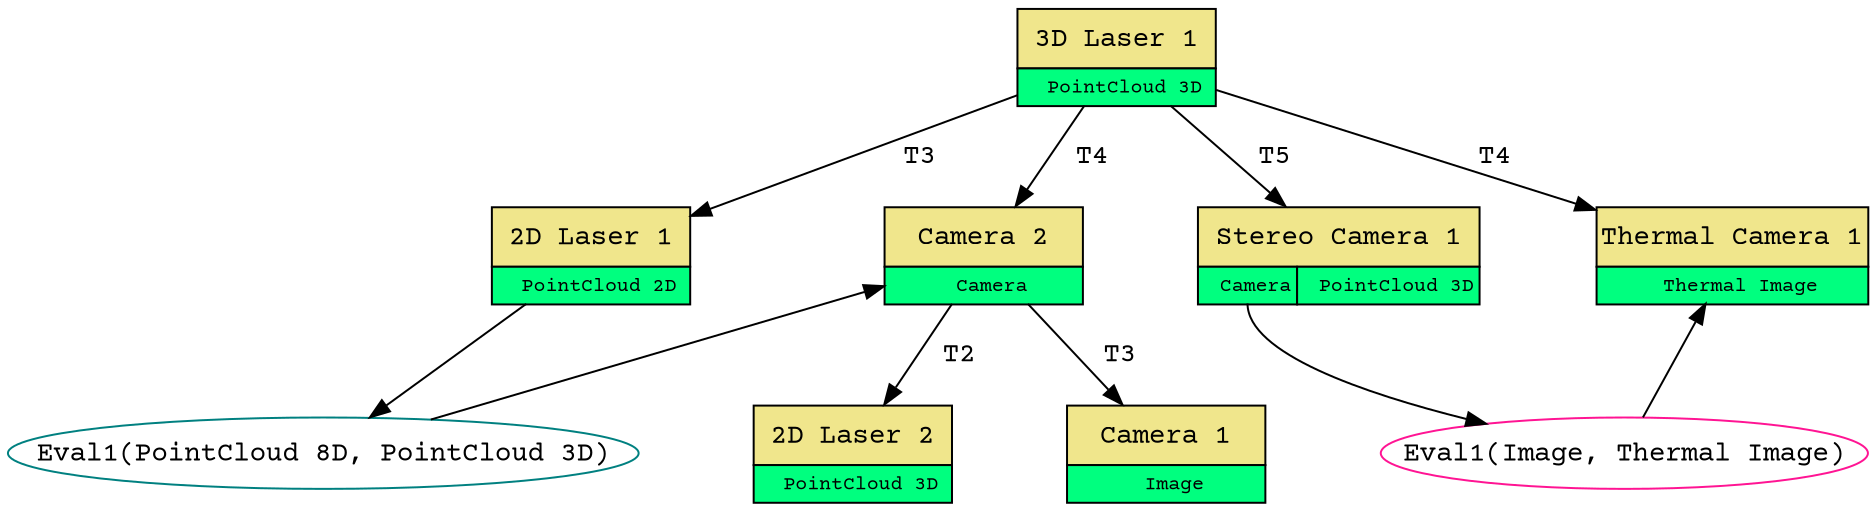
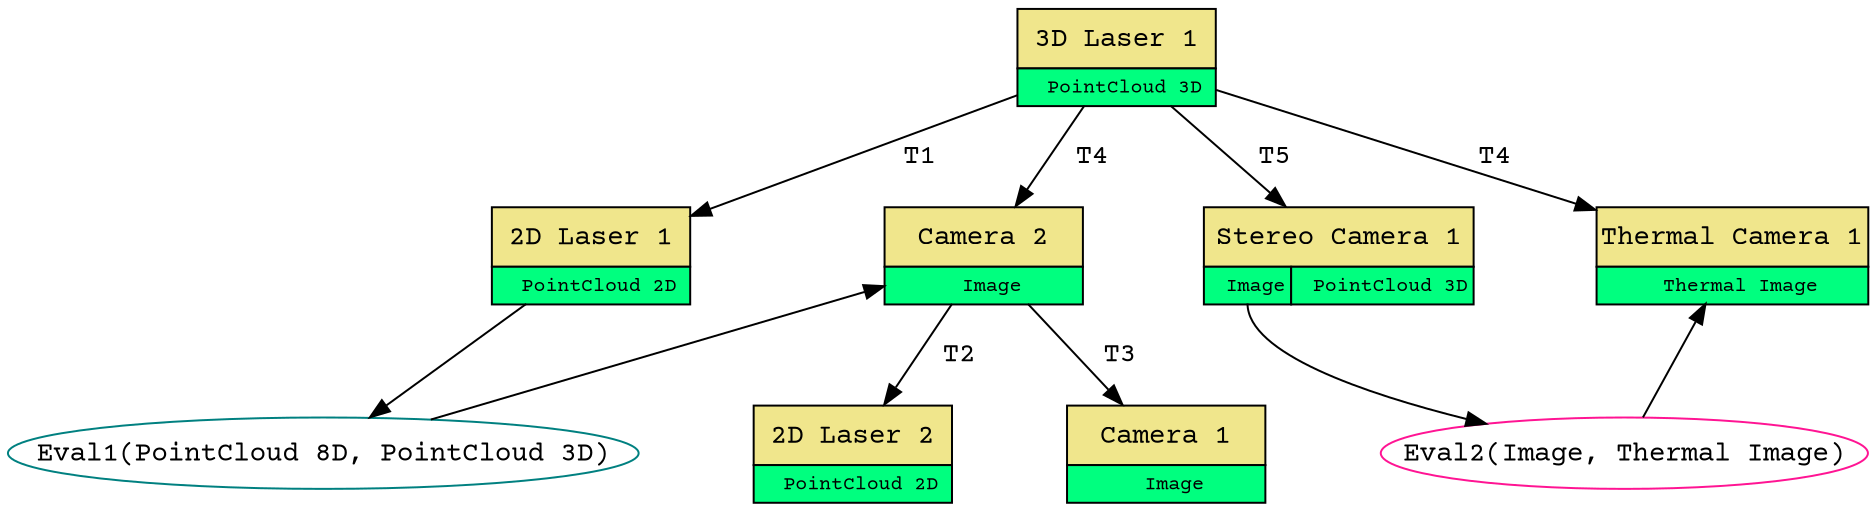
edge "3D Laser 1" -> "2D Laser 1": label " T3" -> " T1"
node "Camera 2": text "Camera" -> "Image"
node "Stereo Camera 1": text "Camera" -> "Image"
node "Eval1(Image, Thermal Image)": label "Eval1(Image, Thermal Image)" -> "Eval2(Image, Thermal Image)"
node "2D Laser 2": text "PointCloud 3D" -> "PointCloud 2D"
